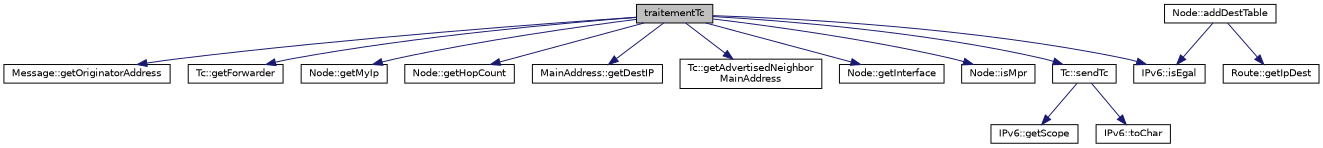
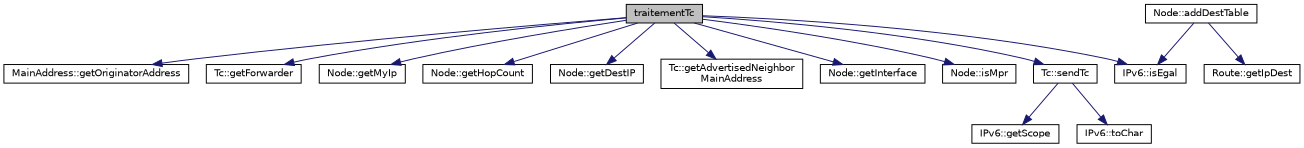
node "Message::getOriginatorAddress": label "Message::getOriginatorAddress" -> "MainAddress::getOriginatorAddress"
node "MainAddress::getDestIP": label "MainAddress::getDestIP" -> "Node::getDestIP"
